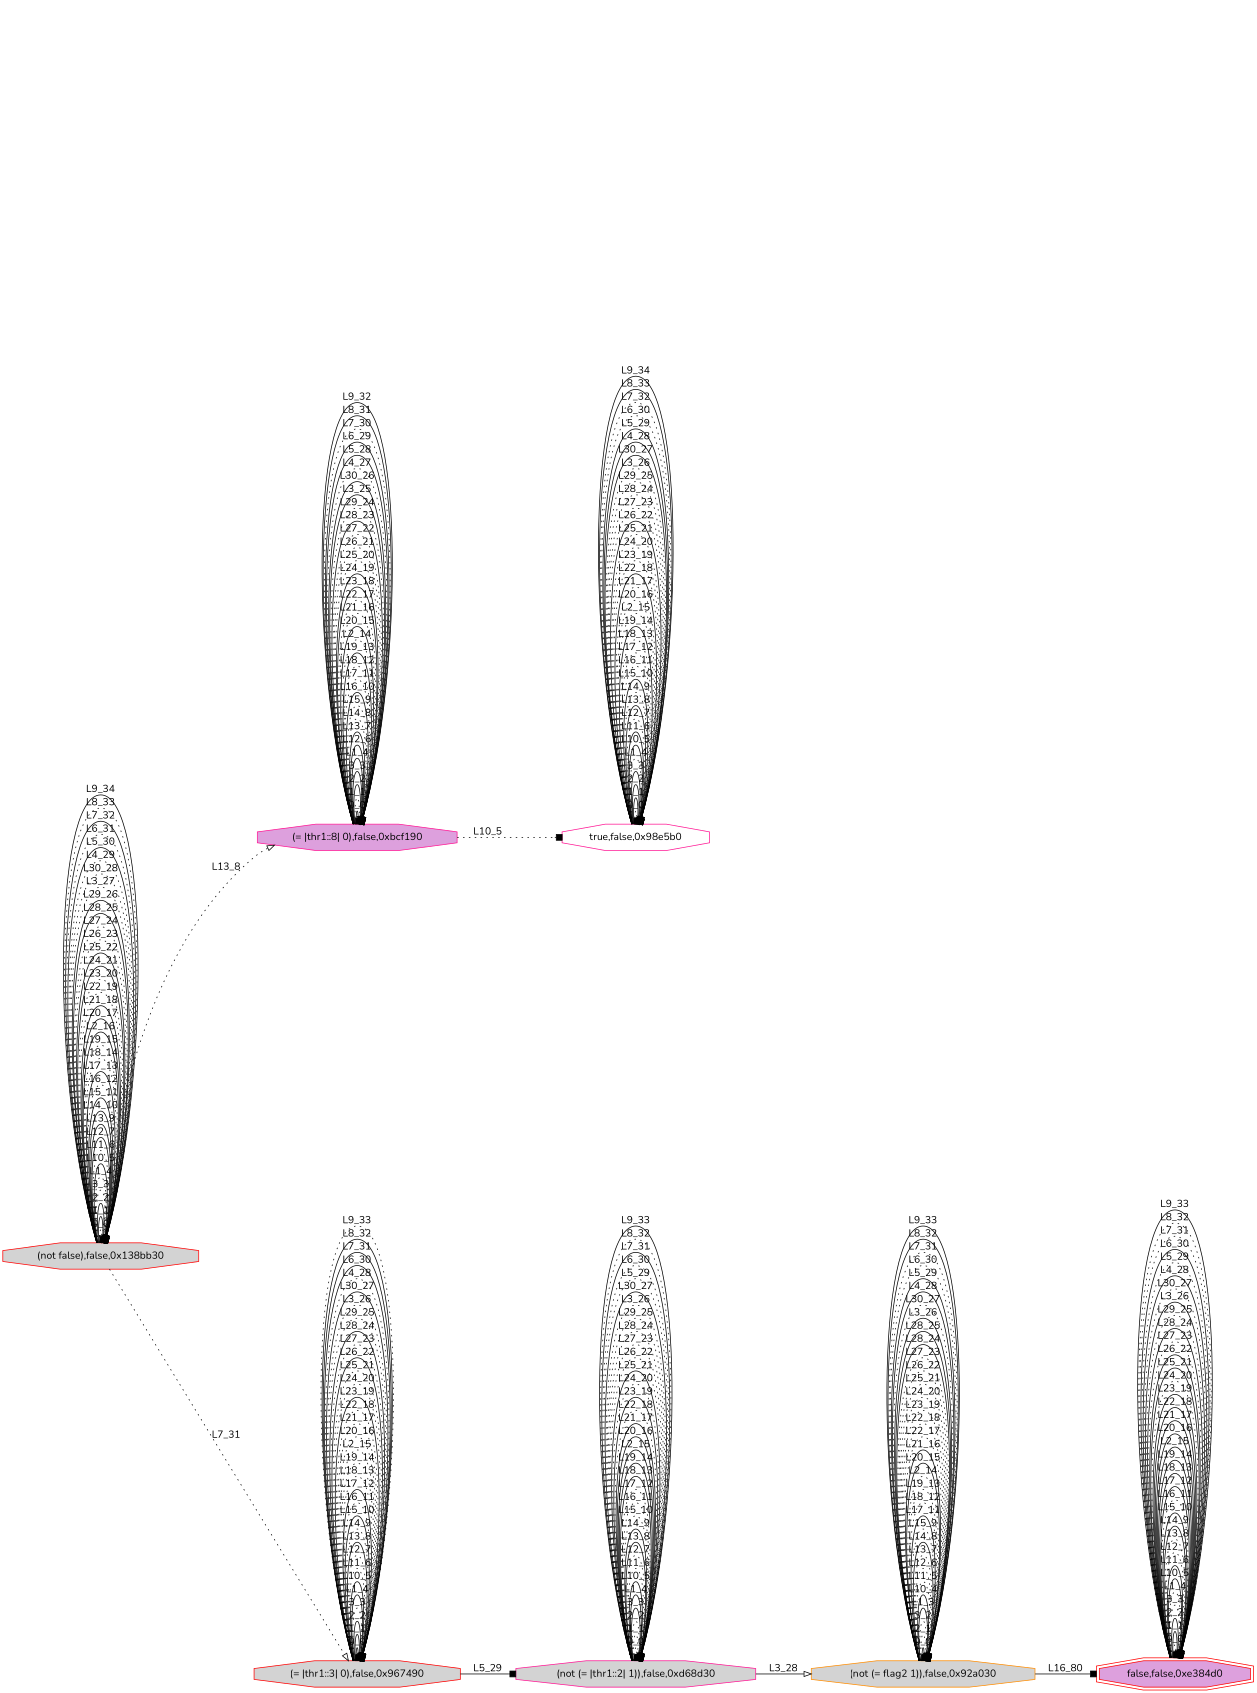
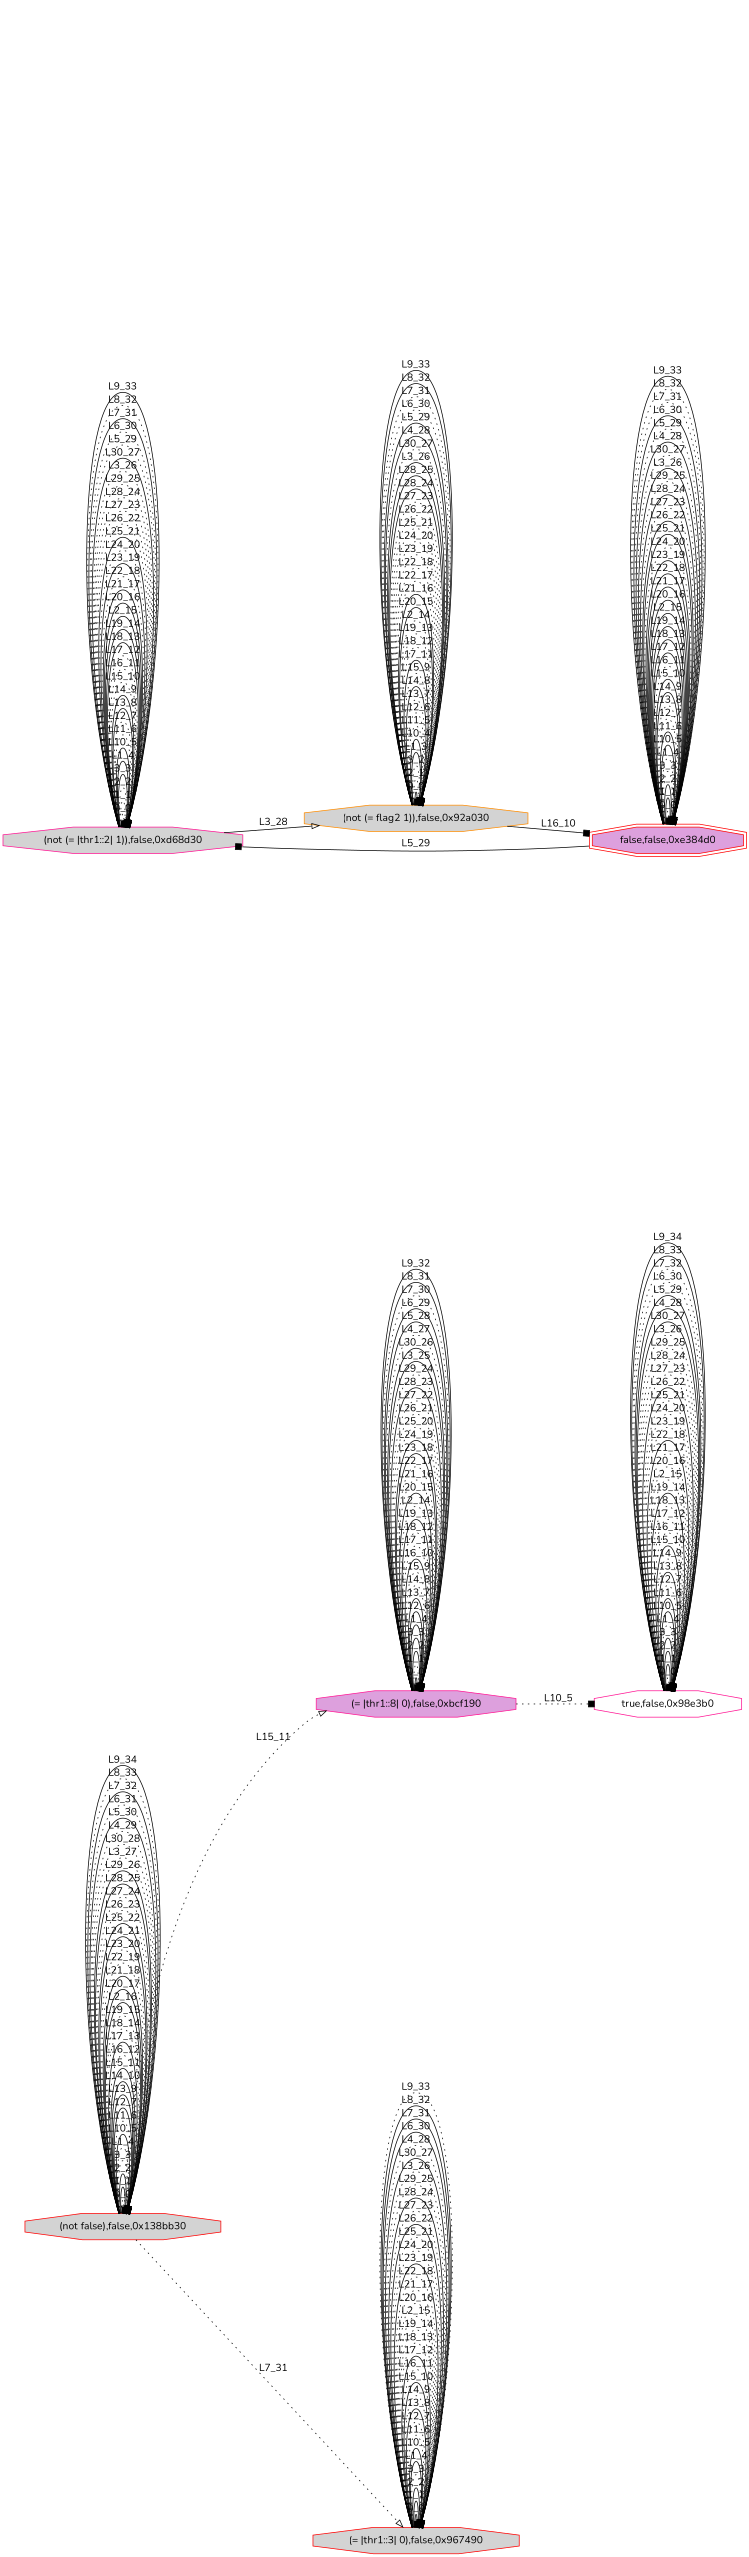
node "true,false,0x98e5b0": label "true,false,0x98e5b0" -> "true,false,0x98e3b0"
edge "(not false),false,0x138bb30" -> "(= |thr1::8| 0),false,0xbcf190": label "L13_8" -> "L15_11"
edge "(not (= flag2 1)),false,0x92a030" -> "false,false,0xe384d0": label "L16_80" -> "L16_10"
edge "(= |thr1::3| 0),false,0x967490" -> "(not (= |thr1::2| 1)),false,0xd68d30": now "false,false,0xe384d0" -> "(not (= |thr1::2| 1)),false,0xd68d30"
